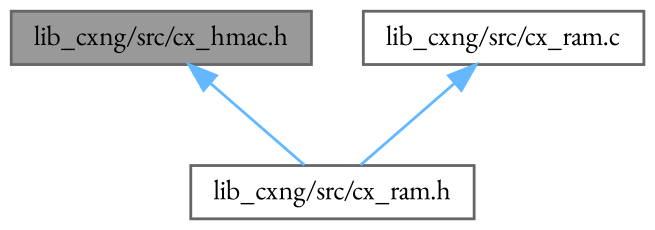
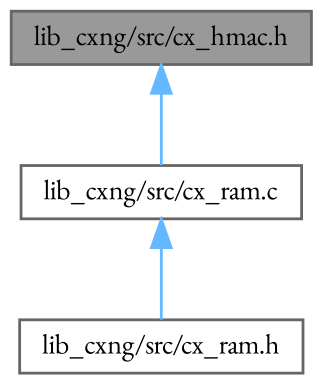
edge "lib_cxng/src/cx_ram.h" -> "lib_cxng/src/cx_hmac.h": now "lib_cxng/src/cx_ram.c" -> "lib_cxng/src/cx_hmac.h"
